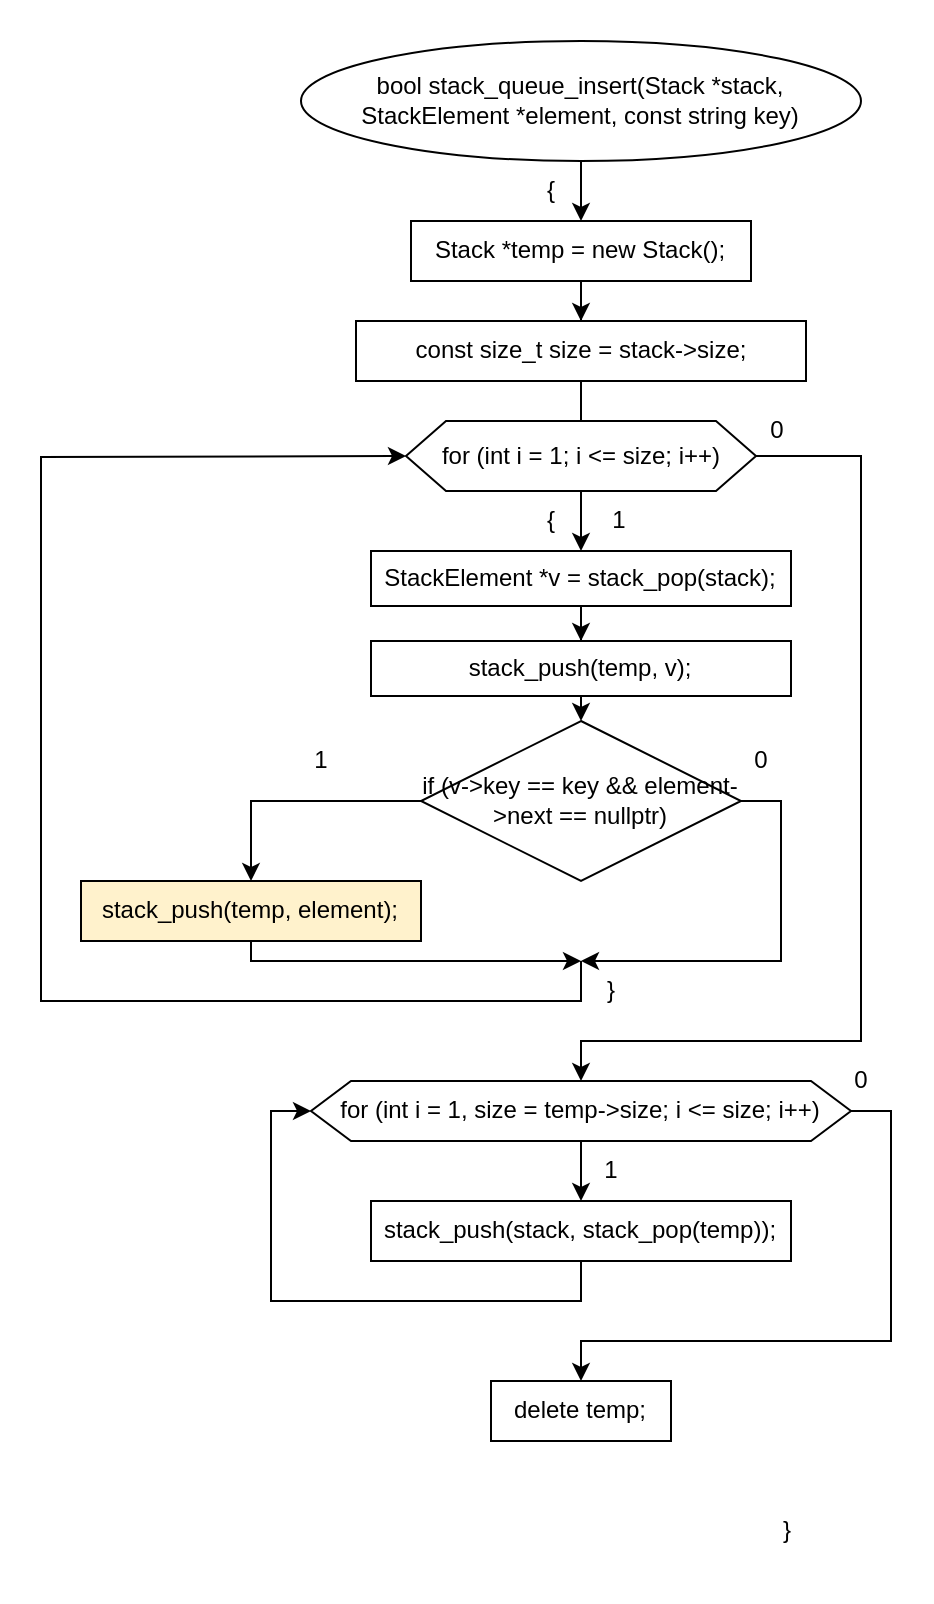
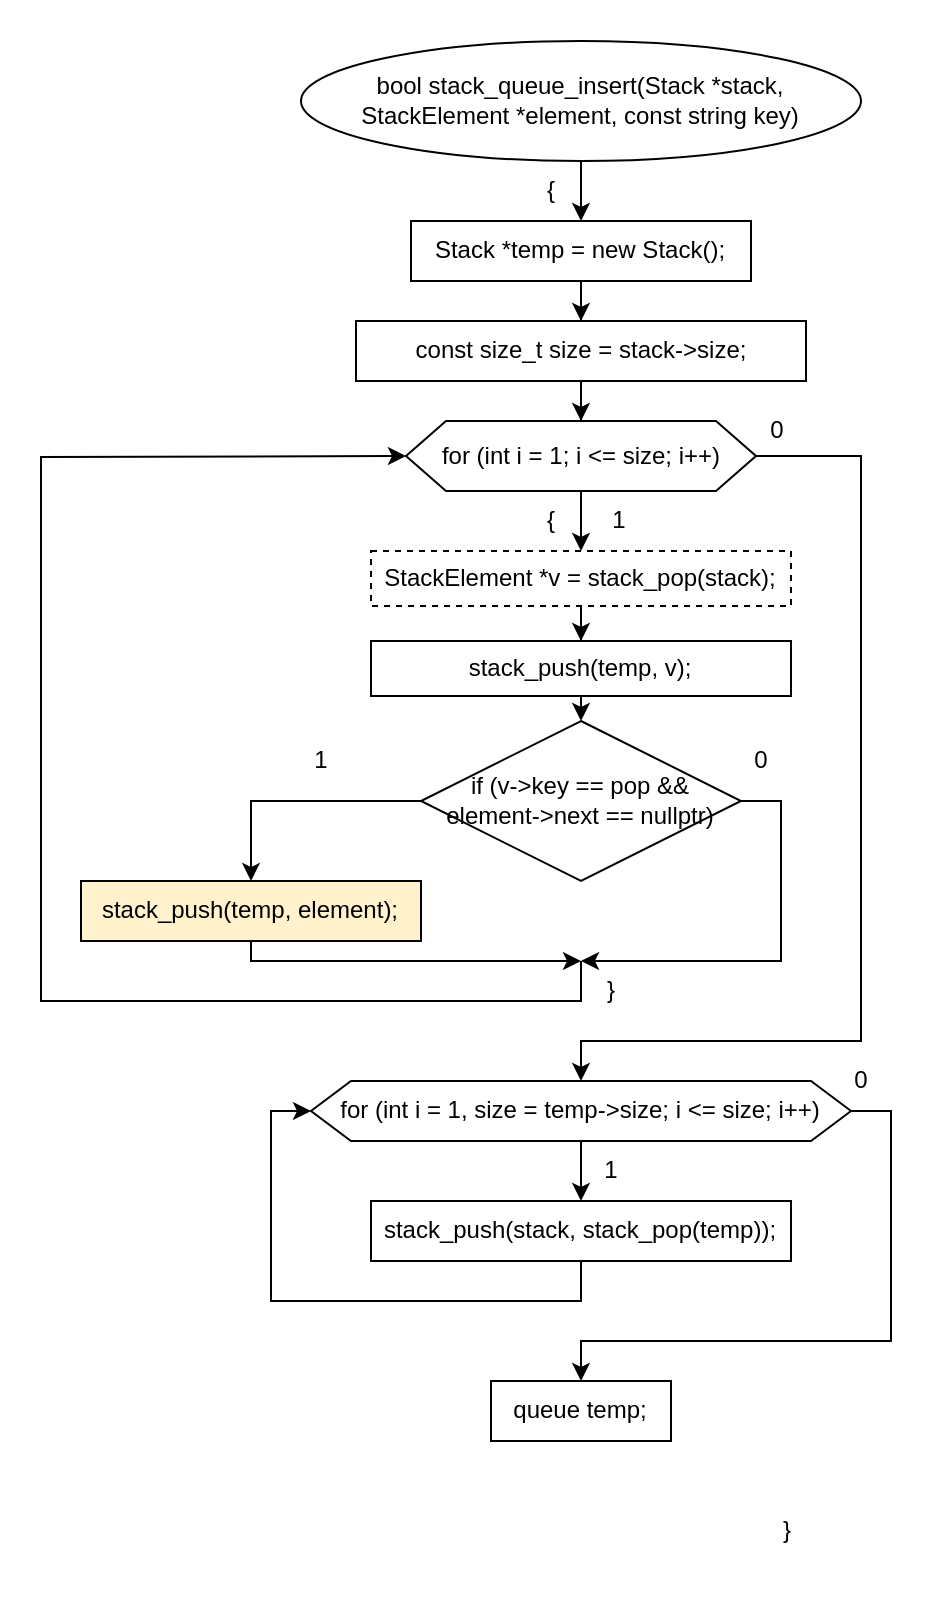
edge "const size_t size = stack->size;" -- "for (int i = 1; i <= size; i++)": arrowhead none -> classic
node "StackElement *v = stack_pop(stack);": style solid -> dashed
node "if (v->key == key && element->next == nullptr)": label "if (v->key == key && element->next == nullptr)" -> "if (v->key == pop && element->next == nullptr)"
node "delete temp;": label "delete temp;" -> "queue temp;"
